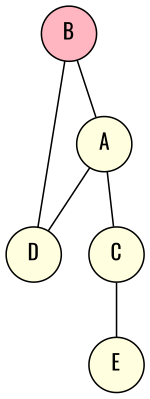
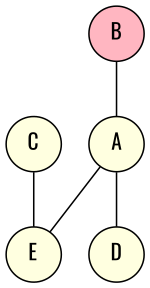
edge "B" -- "D": removed
edge "A" -- "C": now "A" -- "E"
